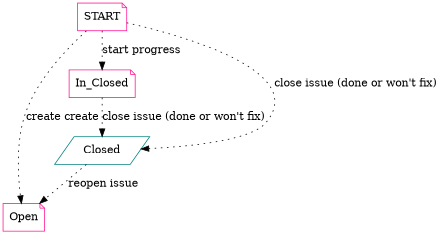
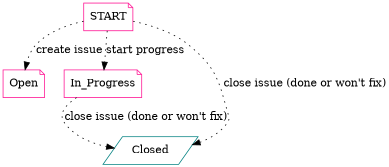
node "In_Closed": label "In_Closed" -> "In_Progress"
edge "START" -> "Open": label "create create" -> "create issue"
edge "Closed" -> "Open": removed, label "reopen issue"
